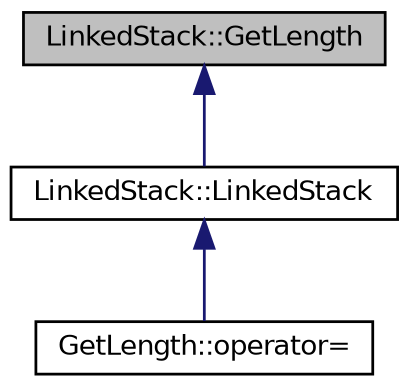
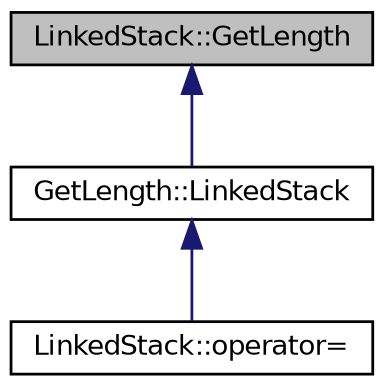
node "LinkedStack::LinkedStack": label "LinkedStack::LinkedStack" -> "GetLength::LinkedStack"
node "GetLength::operator=": label "GetLength::operator=" -> "LinkedStack::operator="
